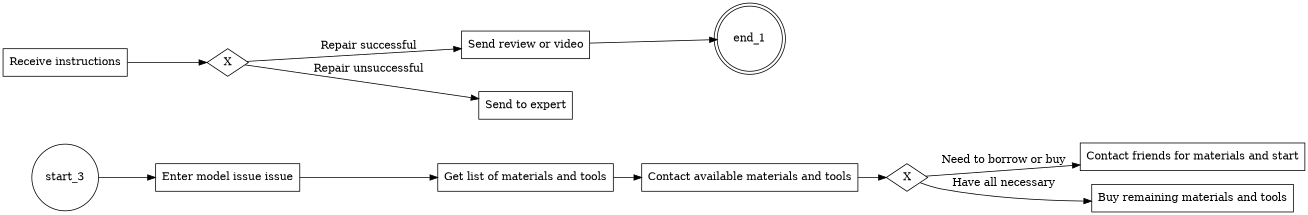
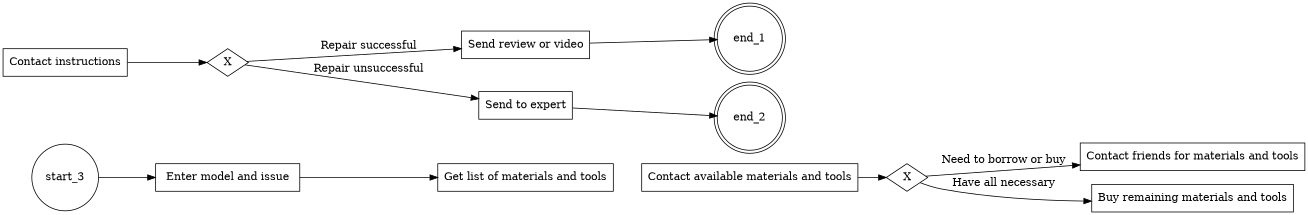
node "Receive instructions": label "Receive instructions" -> "Contact instructions"
node "end_2": added
node "Contact friends for materials and start": label "Contact friends for materials and start" -> "Contact friends for materials and tools"
node "Enter model issue issue": label "Enter model issue issue" -> "Enter model and issue"
edge "Get list of materials and tools" -> "Contact available materials and tools": removed
